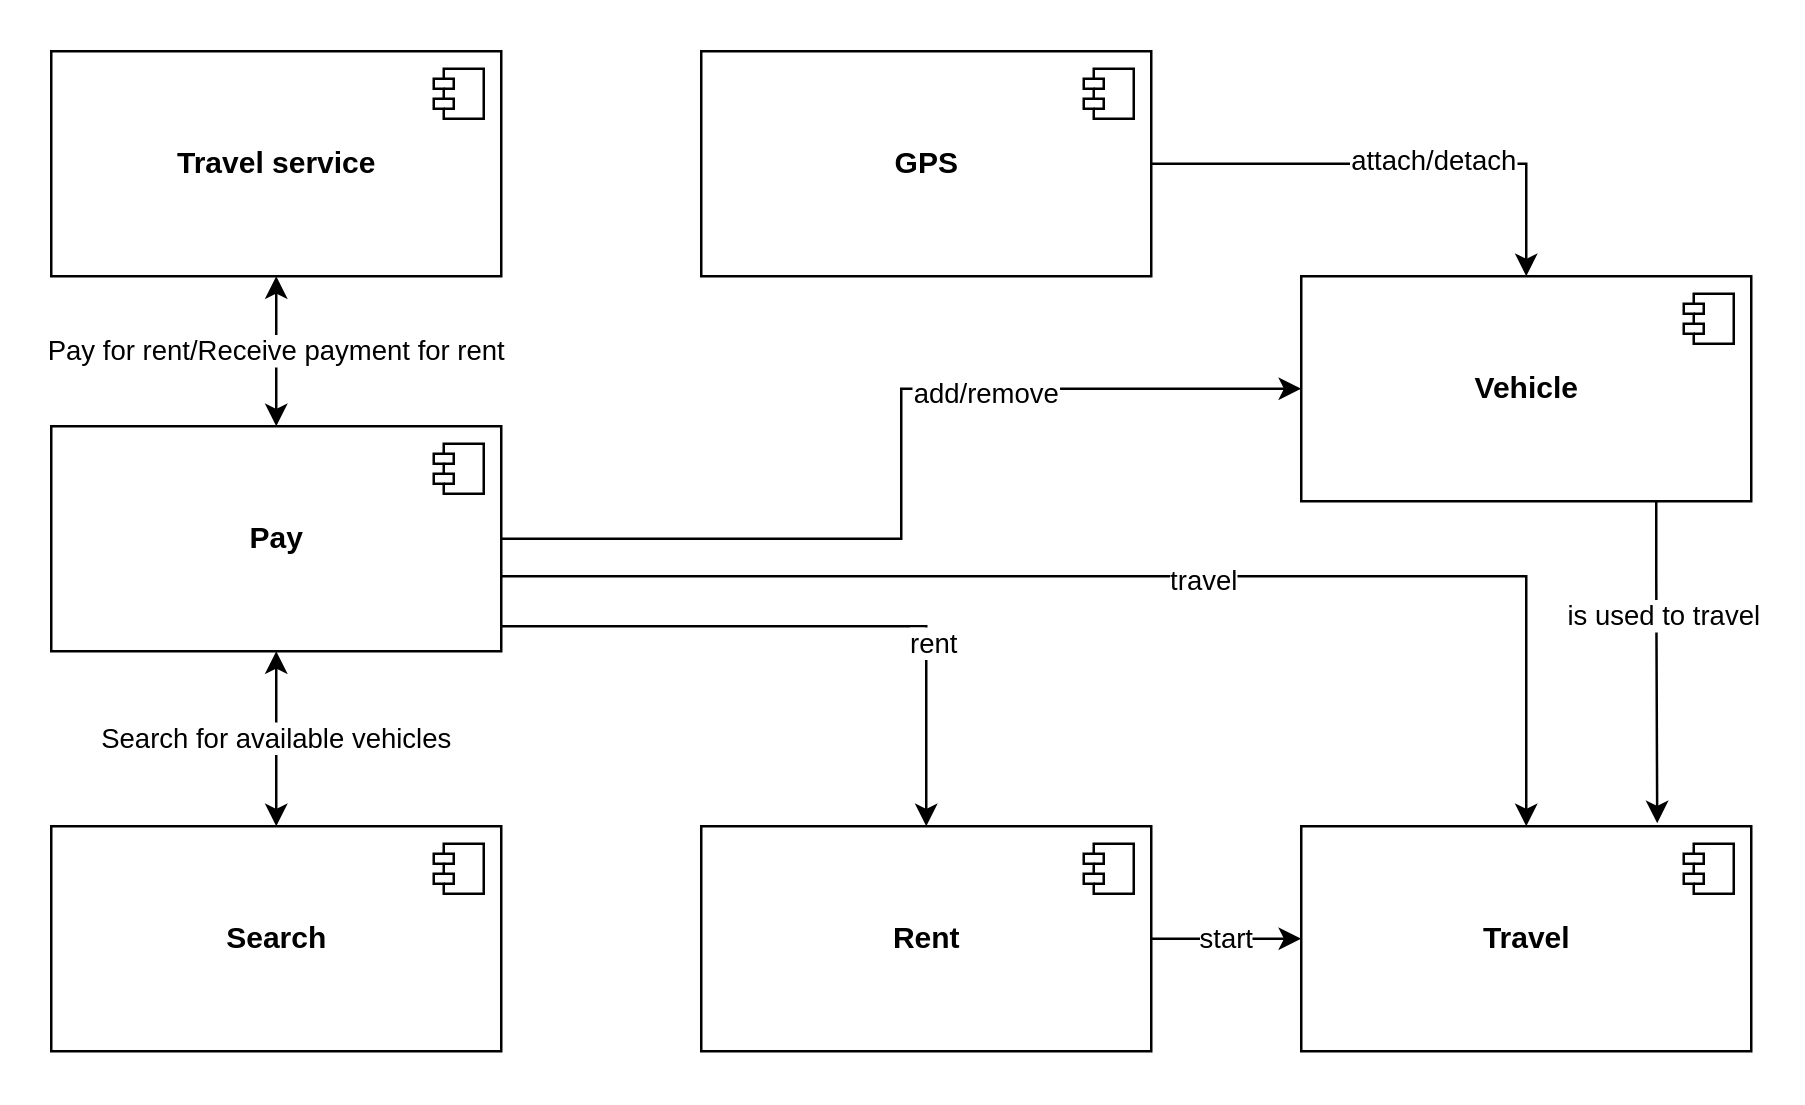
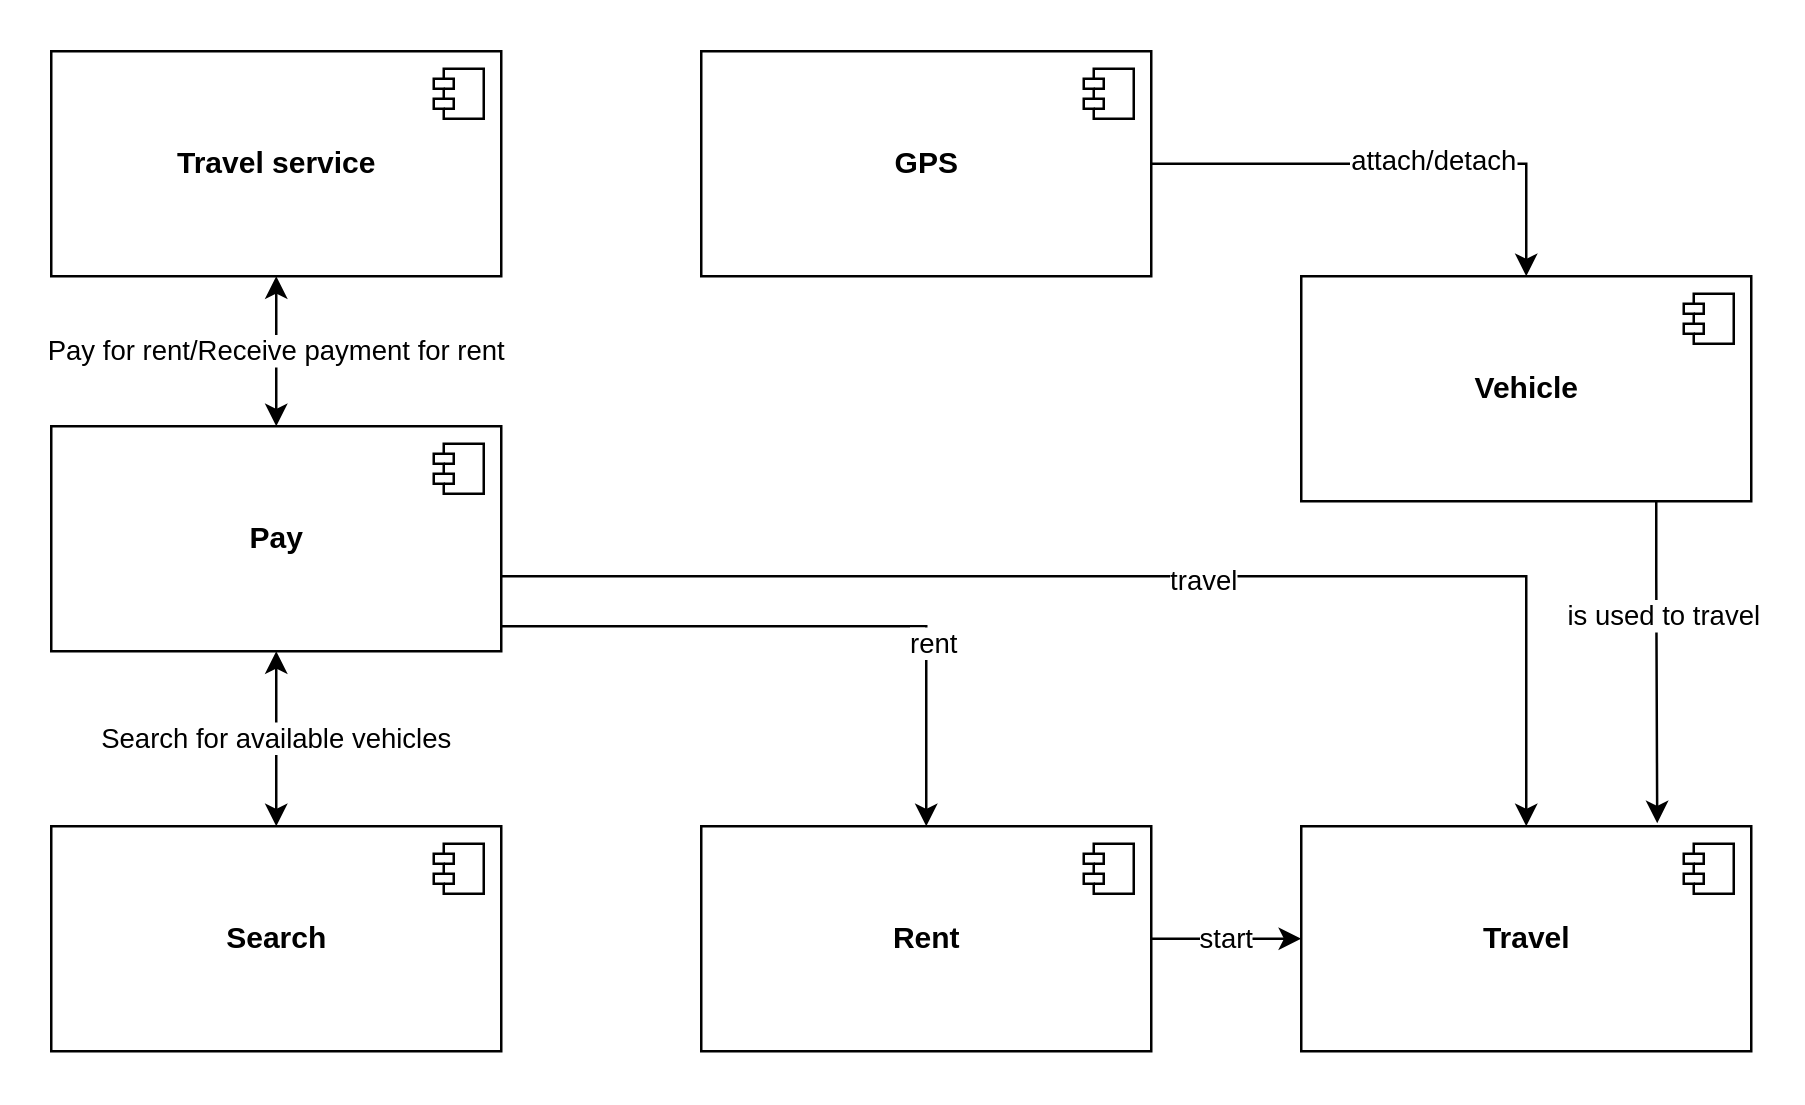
edge "Pay" -> "Vehicle": removed, label "add/remove"
